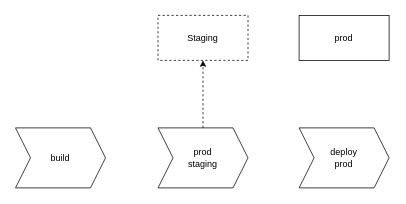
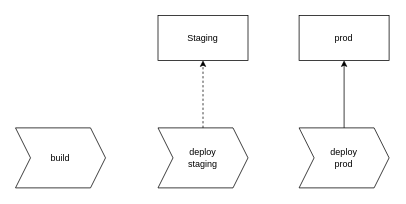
node "Staging": style dashed -> solid
edge "deploy prod" -> "prod": added
node "prod staging": label "prod staging" -> "deploy staging"
